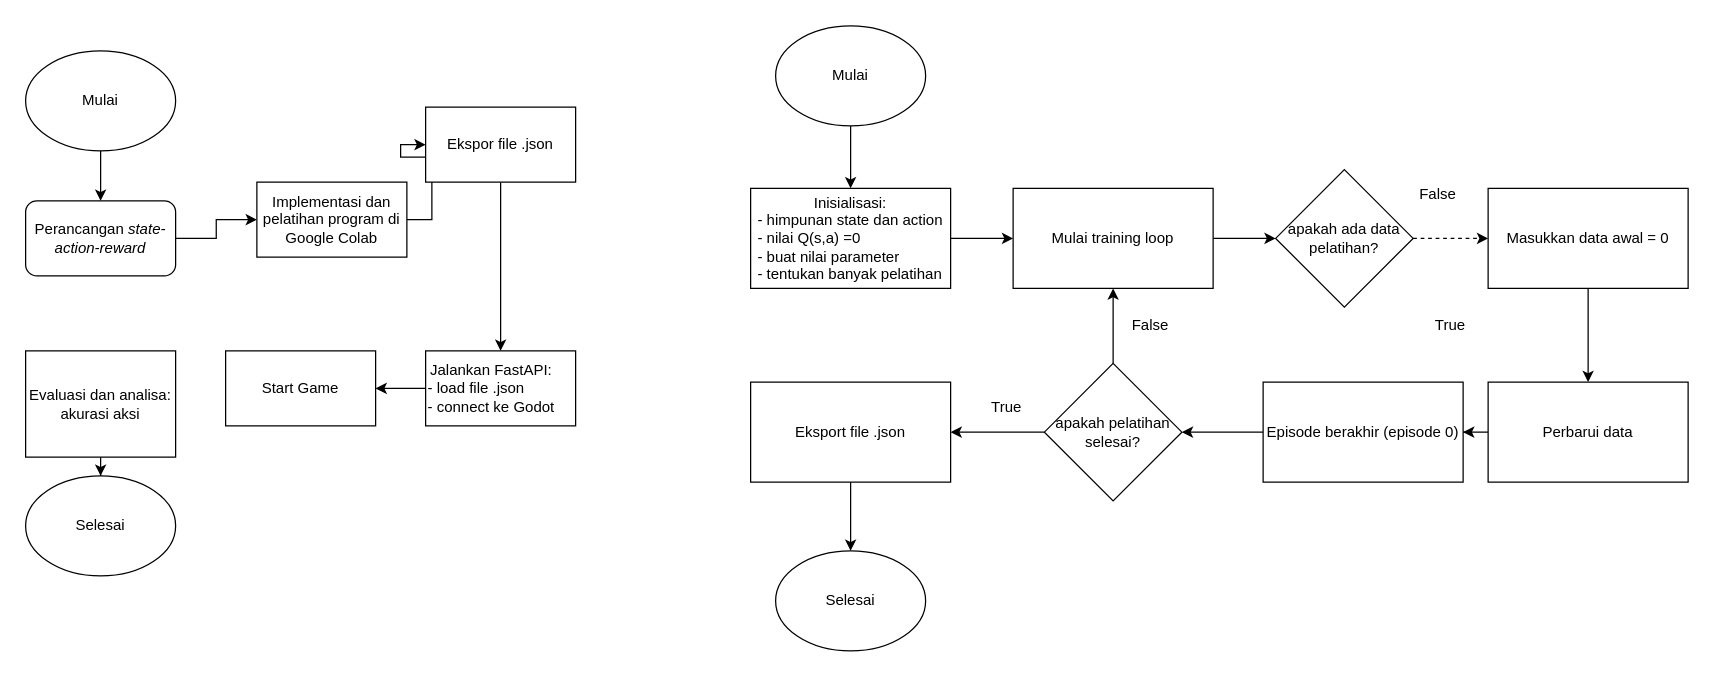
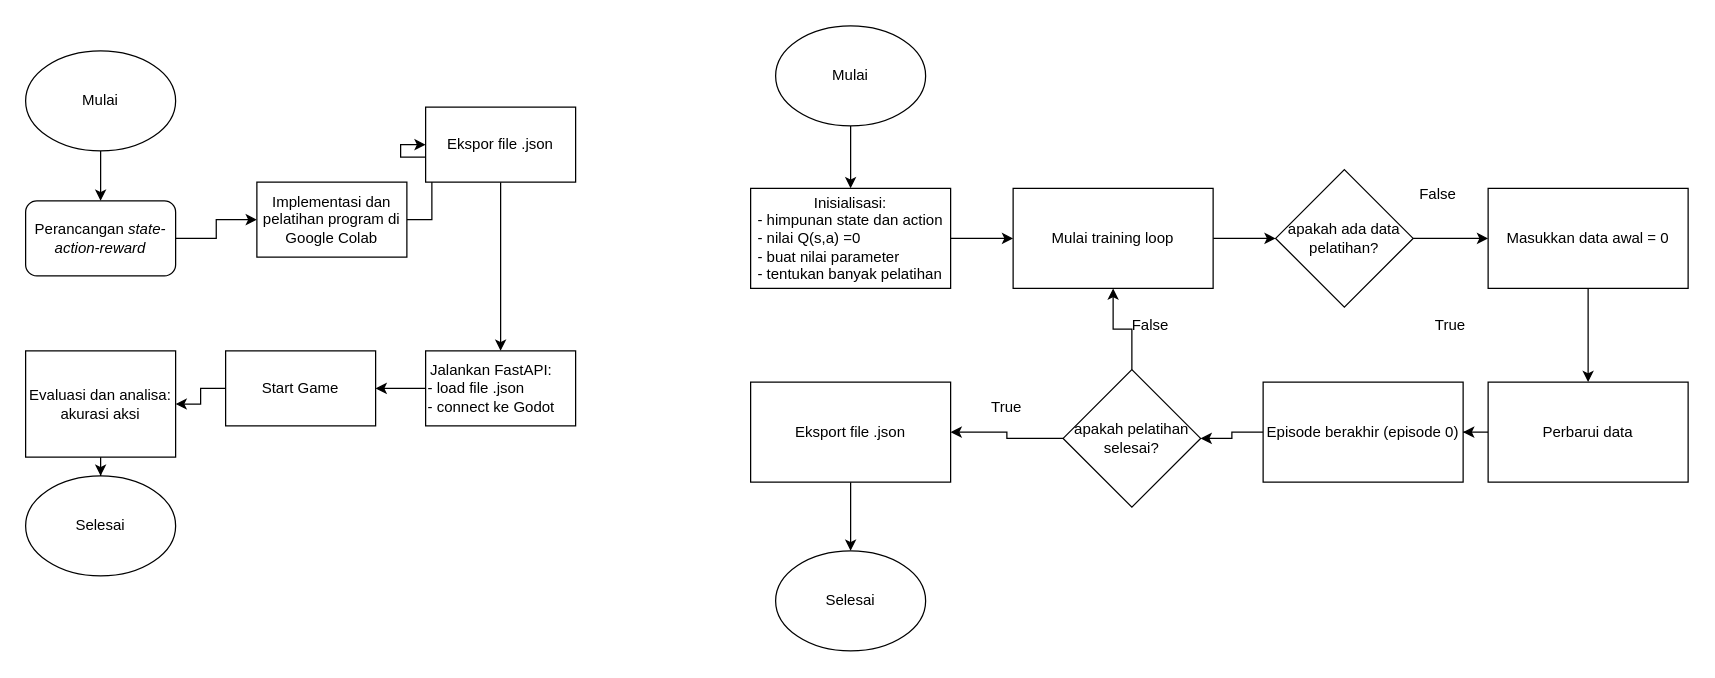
edge "apakah ada data pelatihan?" -> "Masukkan data awal = 0": style dashed -> solid
edge "Start Game" -> "Evaluasi dan analisa: akurasi aksi": added
node "apakah pelatihan selesai?": moved (1113, 432) -> (1132, 438)
